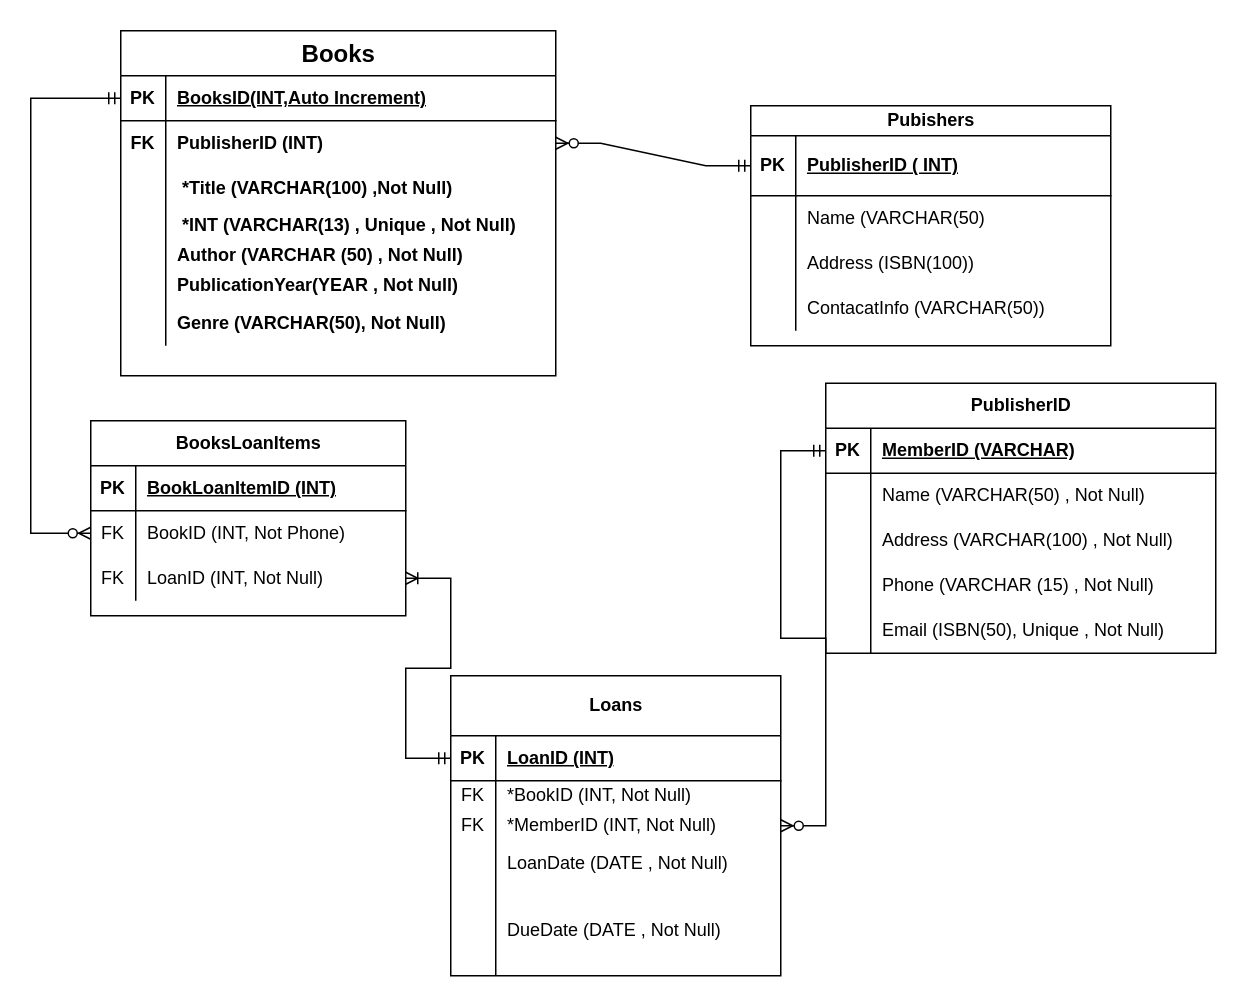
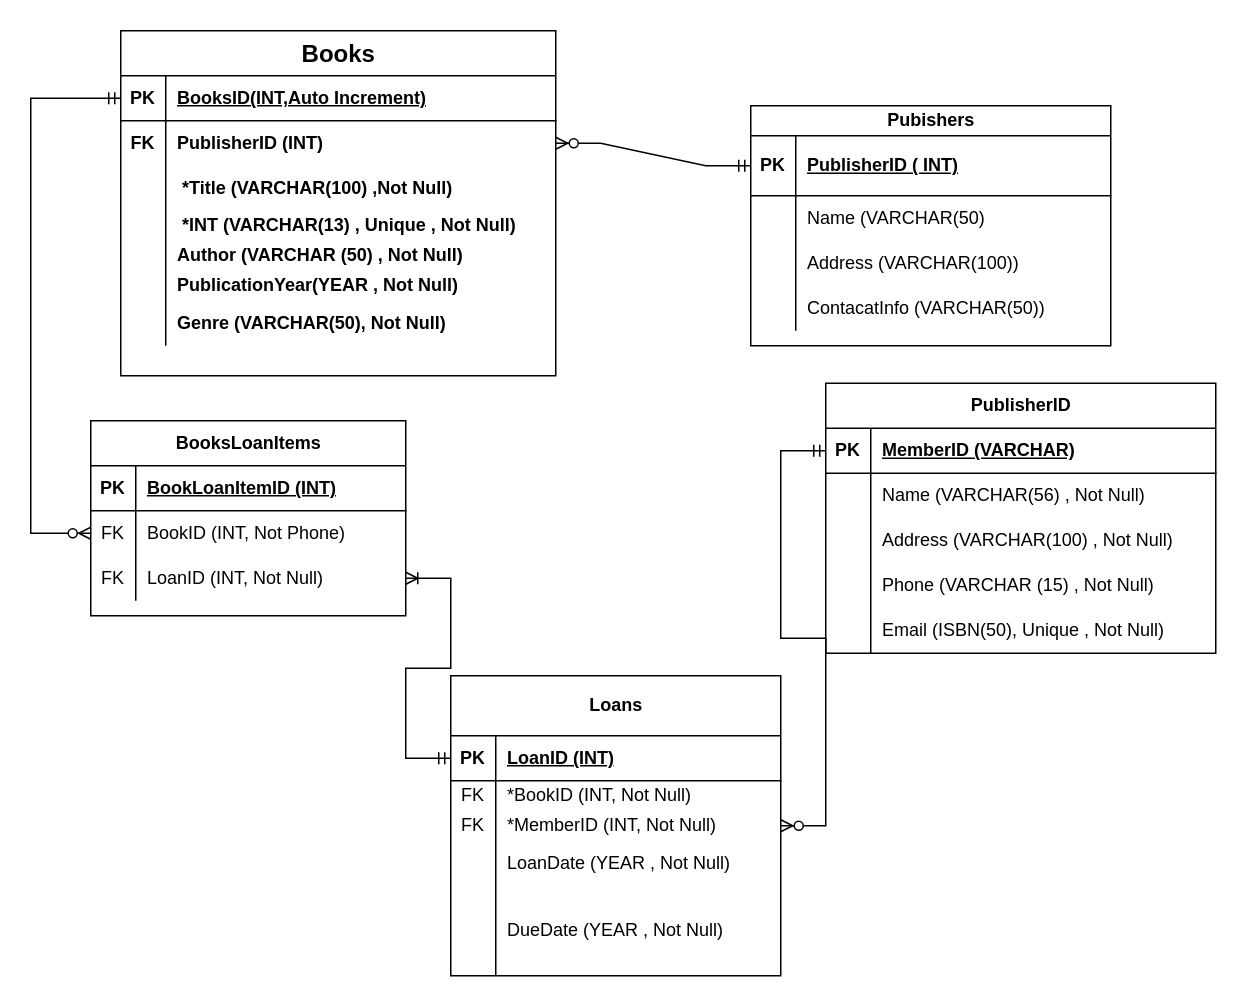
node "Address (ISBN(100))": label "Address (ISBN(100))" -> "Address (VARCHAR(100))"
node "Name (VARCHAR(50) , Not Null)": label "Name (VARCHAR(50) , Not Null)" -> "Name (VARCHAR(56) , Not Null)"
node "LoanDate (DATE , Not Null)": label "LoanDate (DATE , Not Null)" -> "LoanDate (YEAR , Not Null)"
node "DueDate (DATE , Not Null)": label "DueDate (DATE , Not Null)" -> "DueDate (YEAR , Not Null)"
